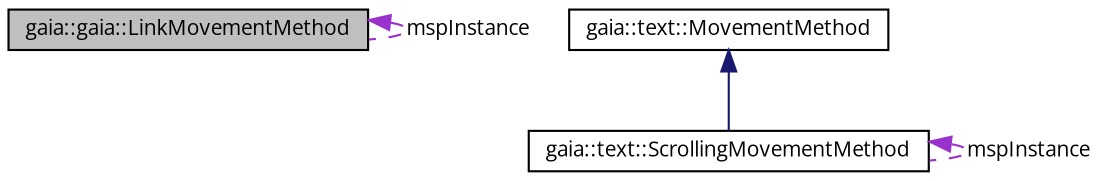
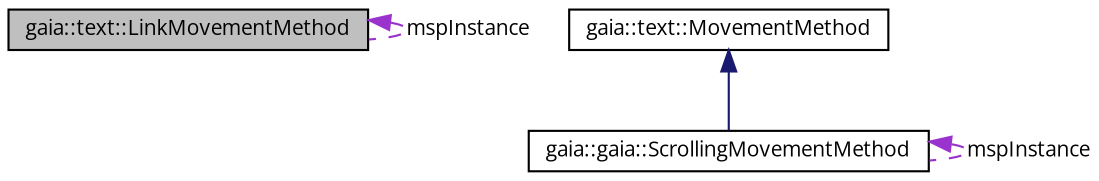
node "gaia::gaia::LinkMovementMethod": label "gaia::gaia::LinkMovementMethod" -> "gaia::text::LinkMovementMethod"
node "gaia::text::ScrollingMovementMethod": label "gaia::text::ScrollingMovementMethod" -> "gaia::gaia::ScrollingMovementMethod"
